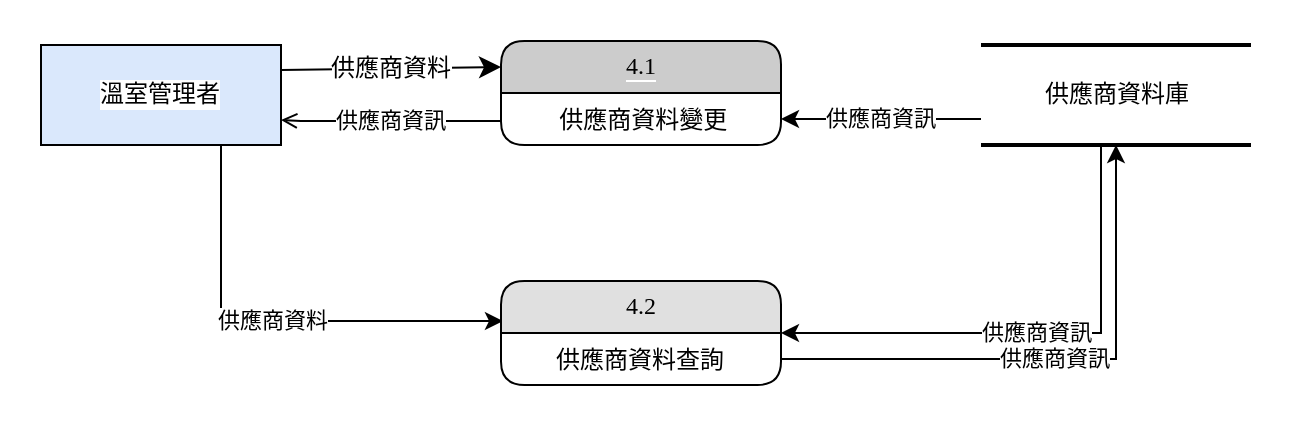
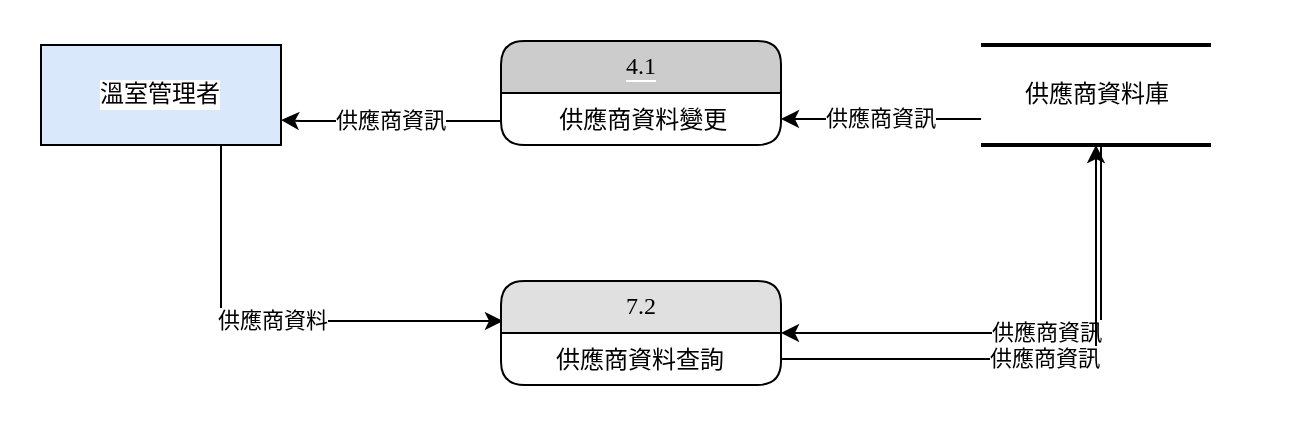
edge "溫室管理者" -> "4.1": removed, label "供應商資料"
node "供應商資料庫": size 270x100 -> 230x100
edge "供應商資料變更" -> "溫室管理者": arrowhead open -> classic
node "4.2": label "4.2" -> "7.2"
